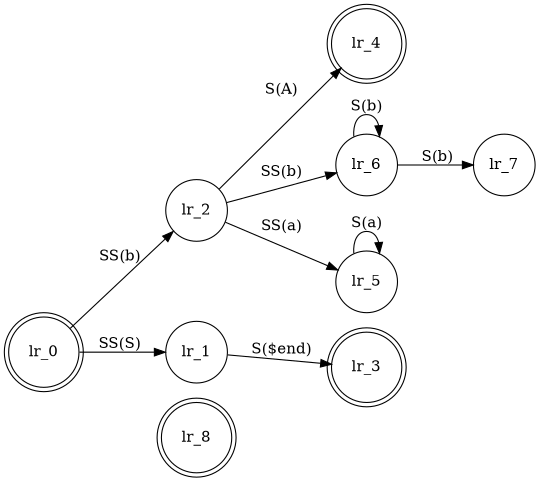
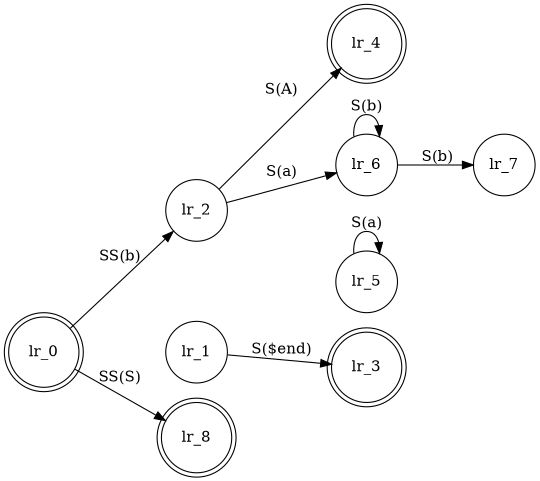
edge "lr_2" -> "lr_6": label "SS(b)" -> "S(a)"
edge "lr_2" -> "lr_5": removed, label "SS(a)"
edge "lr_0" -> "lr_1": now "lr_0" -> "lr_8"
